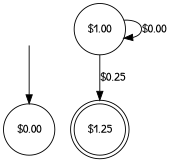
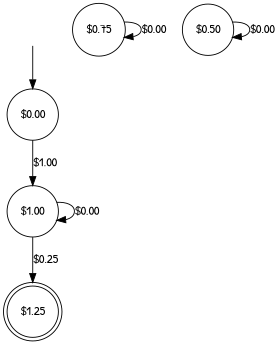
node "$0.75": added
node "$0.50": added
edge "$0.00" -> "$1.00": added, label "$1.00"
